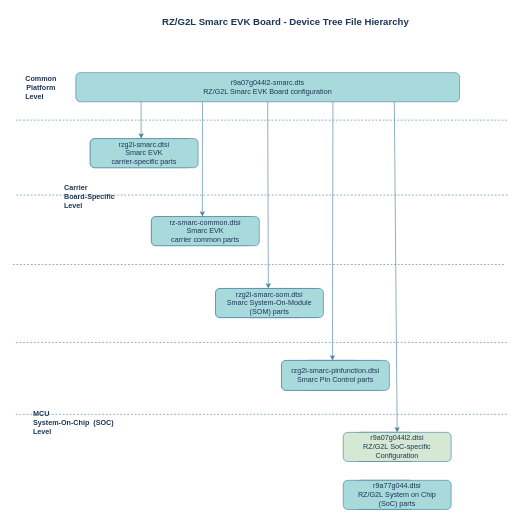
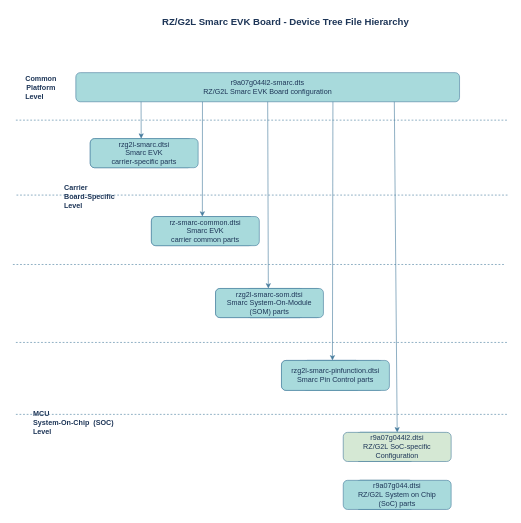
node "r9a77g044.dtsi RZ/G2L System on Chip (SoC) parts": label "r9a77g044.dtsi RZ/G2L System on Chip (SoC) parts" -> "r9a07g044.dtsi RZ/G2L System on Chip (SoC) parts"
